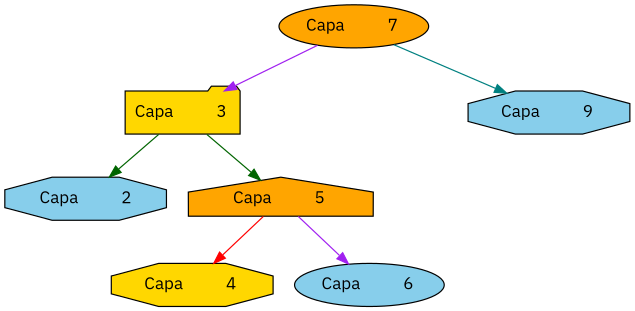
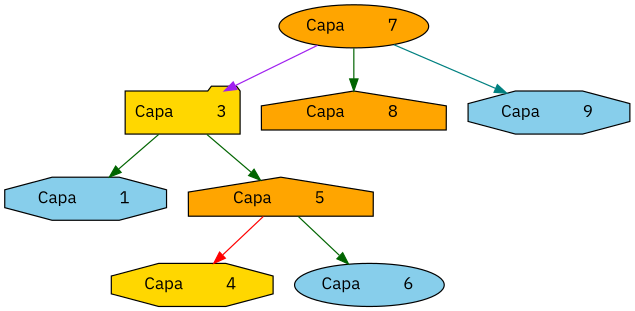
node "Capa            8": added
node "Capa            2": label "Capa            2" -> "Capa            1"
edge "Capa            5" -> "Capa            6": color purple -> darkgreen
